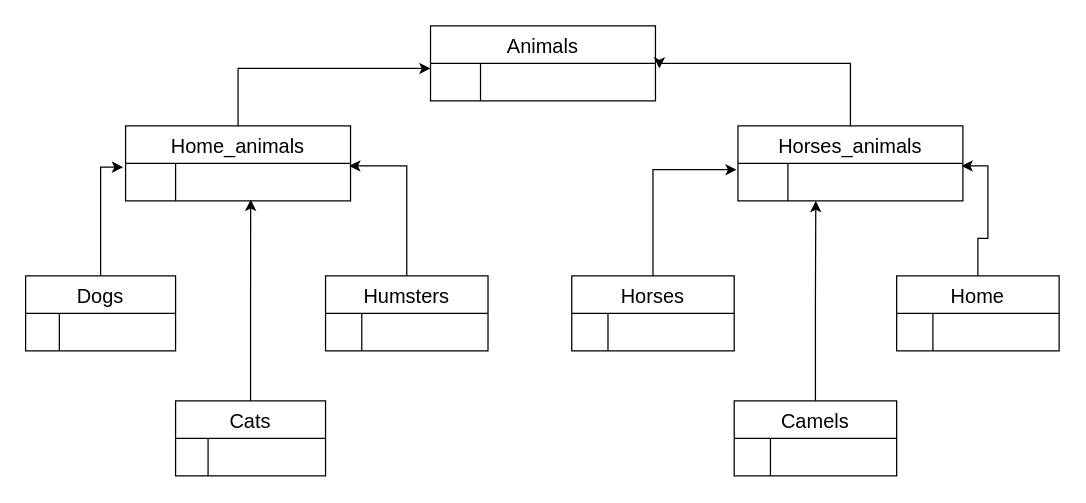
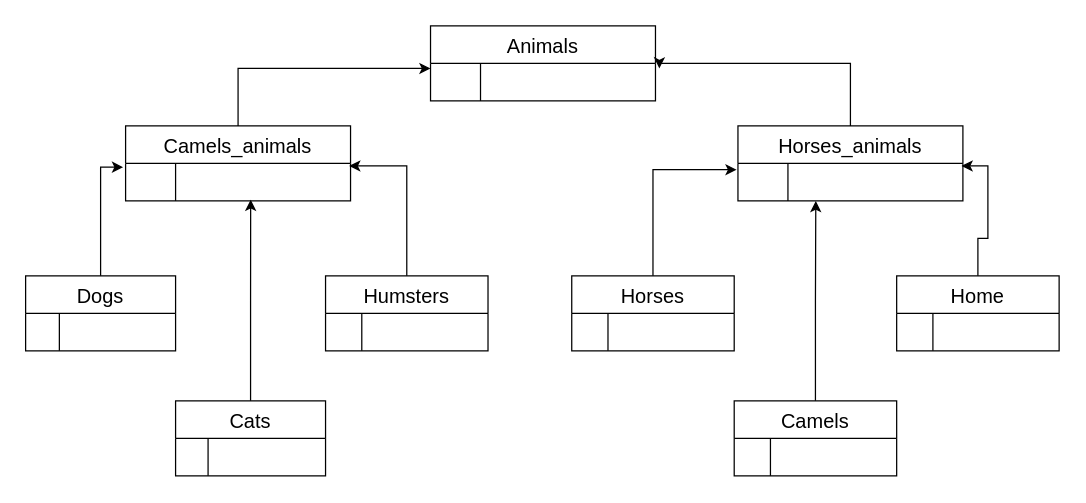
node "Home_animals": label "Home_animals" -> "Camels_animals"
